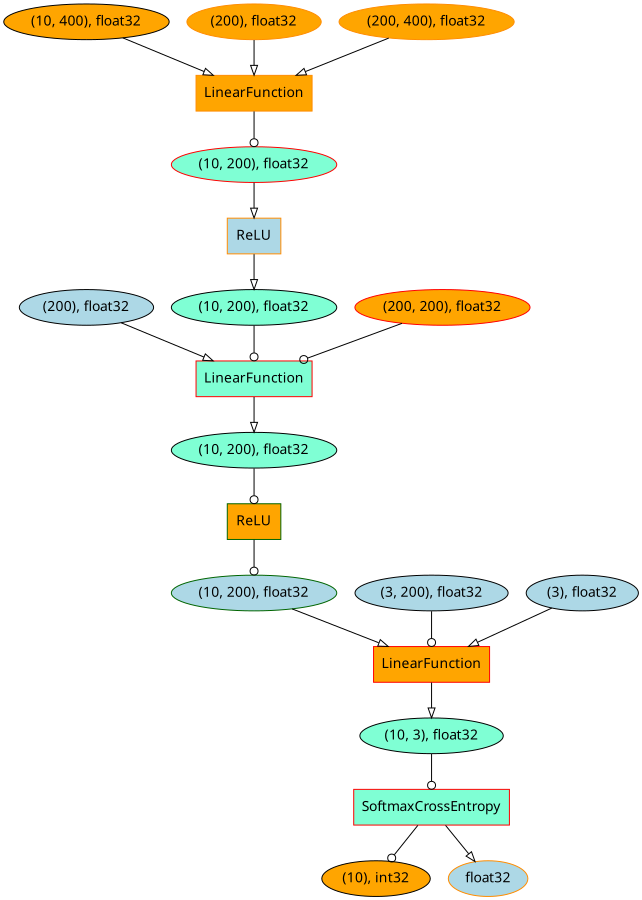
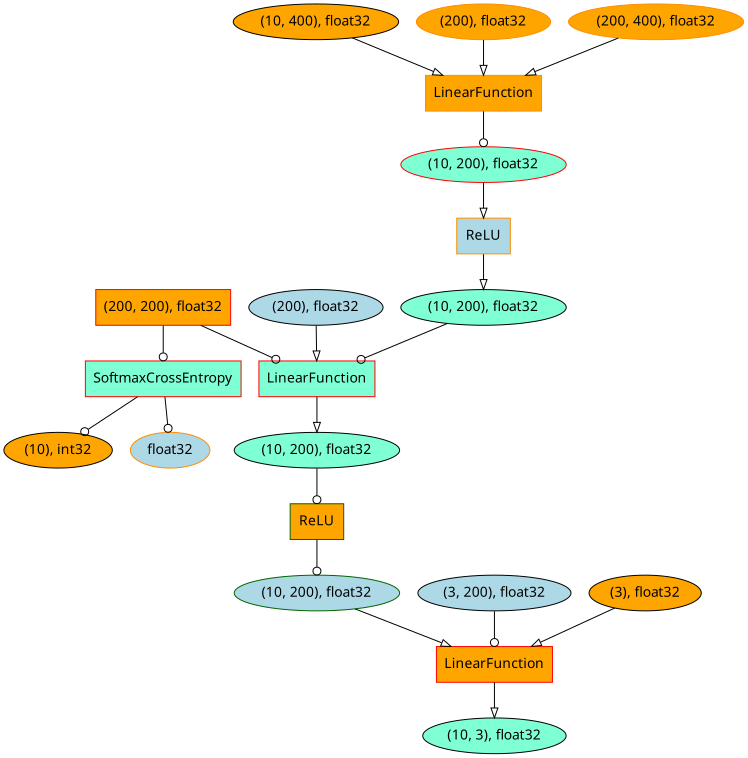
node "(200, 200), float32": shape ellipse -> box
node "(3), float32": fillcolor lightblue -> orange
edge "(10, 3), float32" -> "SoftmaxCrossEntropy": now "(200, 200), float32" -> "SoftmaxCrossEntropy"
edge "SoftmaxCrossEntropy" -> "float32": arrowhead onormal -> odot
